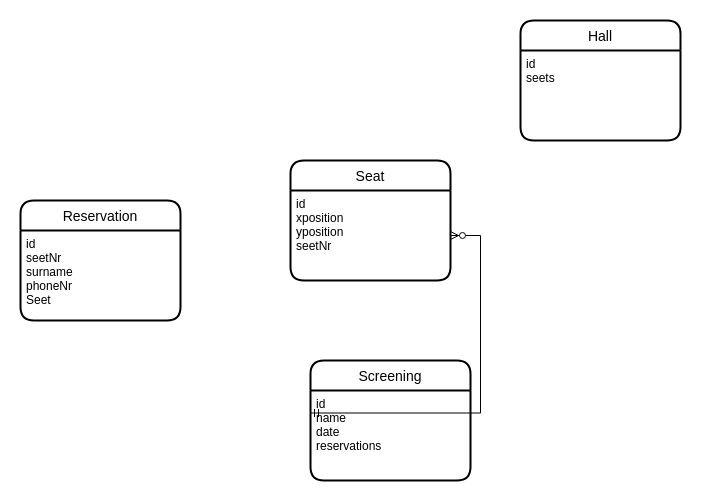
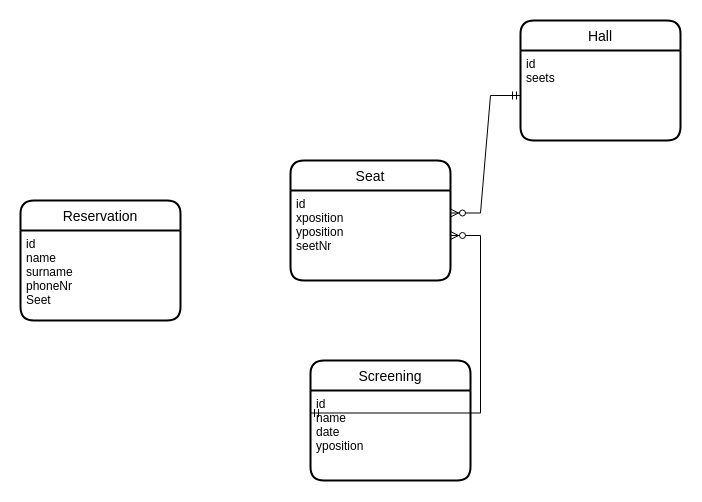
edge "id seets" -- "id xposition yposition seetNr": added
node "id seetNr surname phoneNr Seet": label "id seetNr surname phoneNr Seet" -> "id name surname phoneNr Seet"
node "id name date reservations": label "id name date reservations" -> "id name date yposition"
